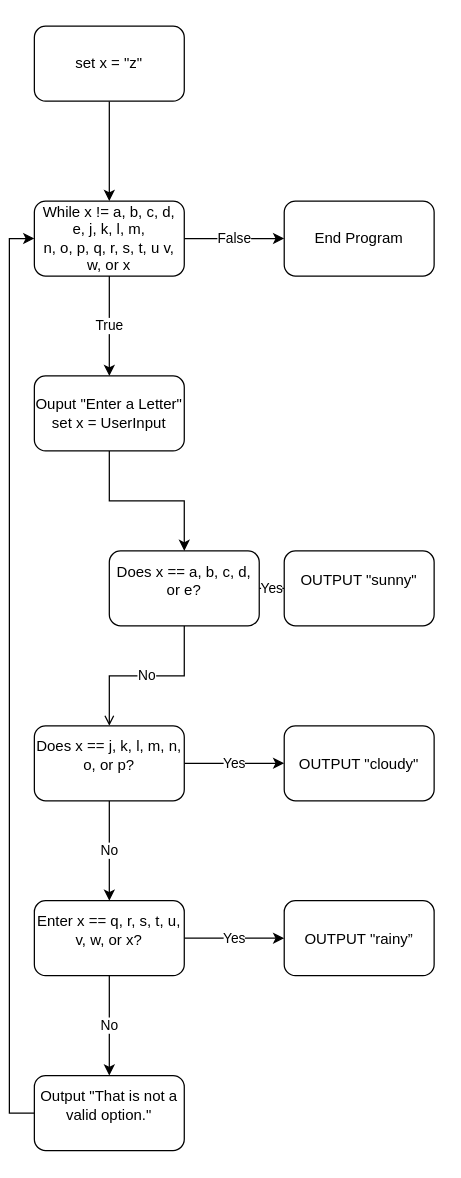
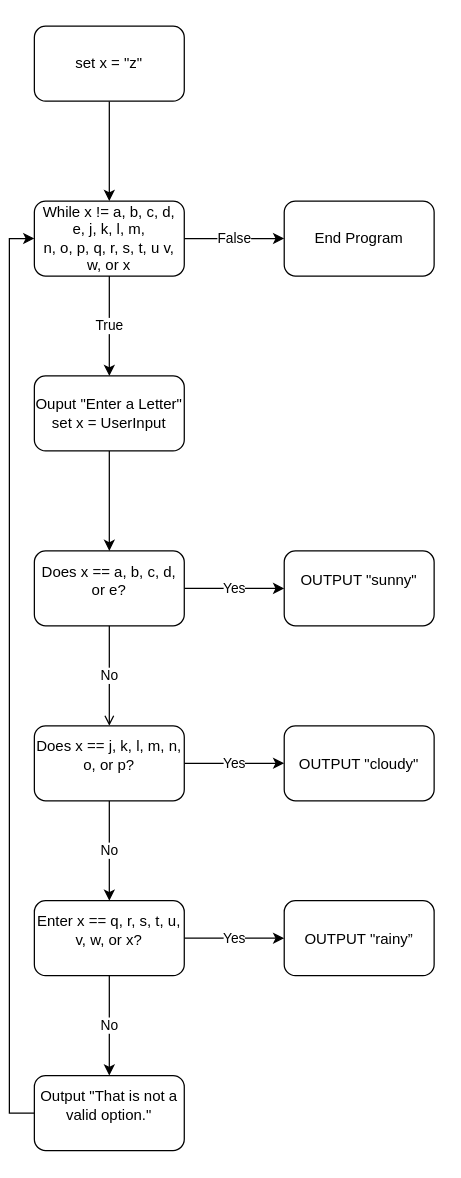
node "Does x == a, b, c, d, or e?": moved (184, 588) -> (109, 588)
